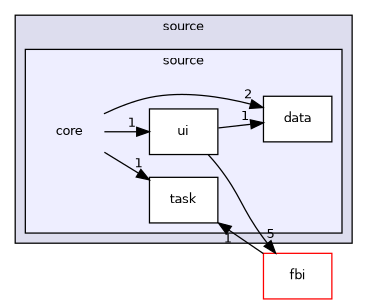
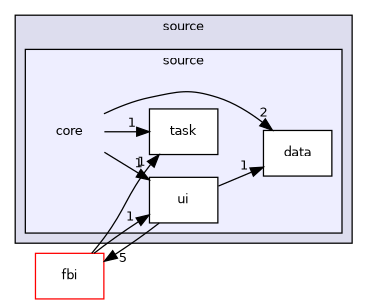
edge "fbi" -> "ui": added
